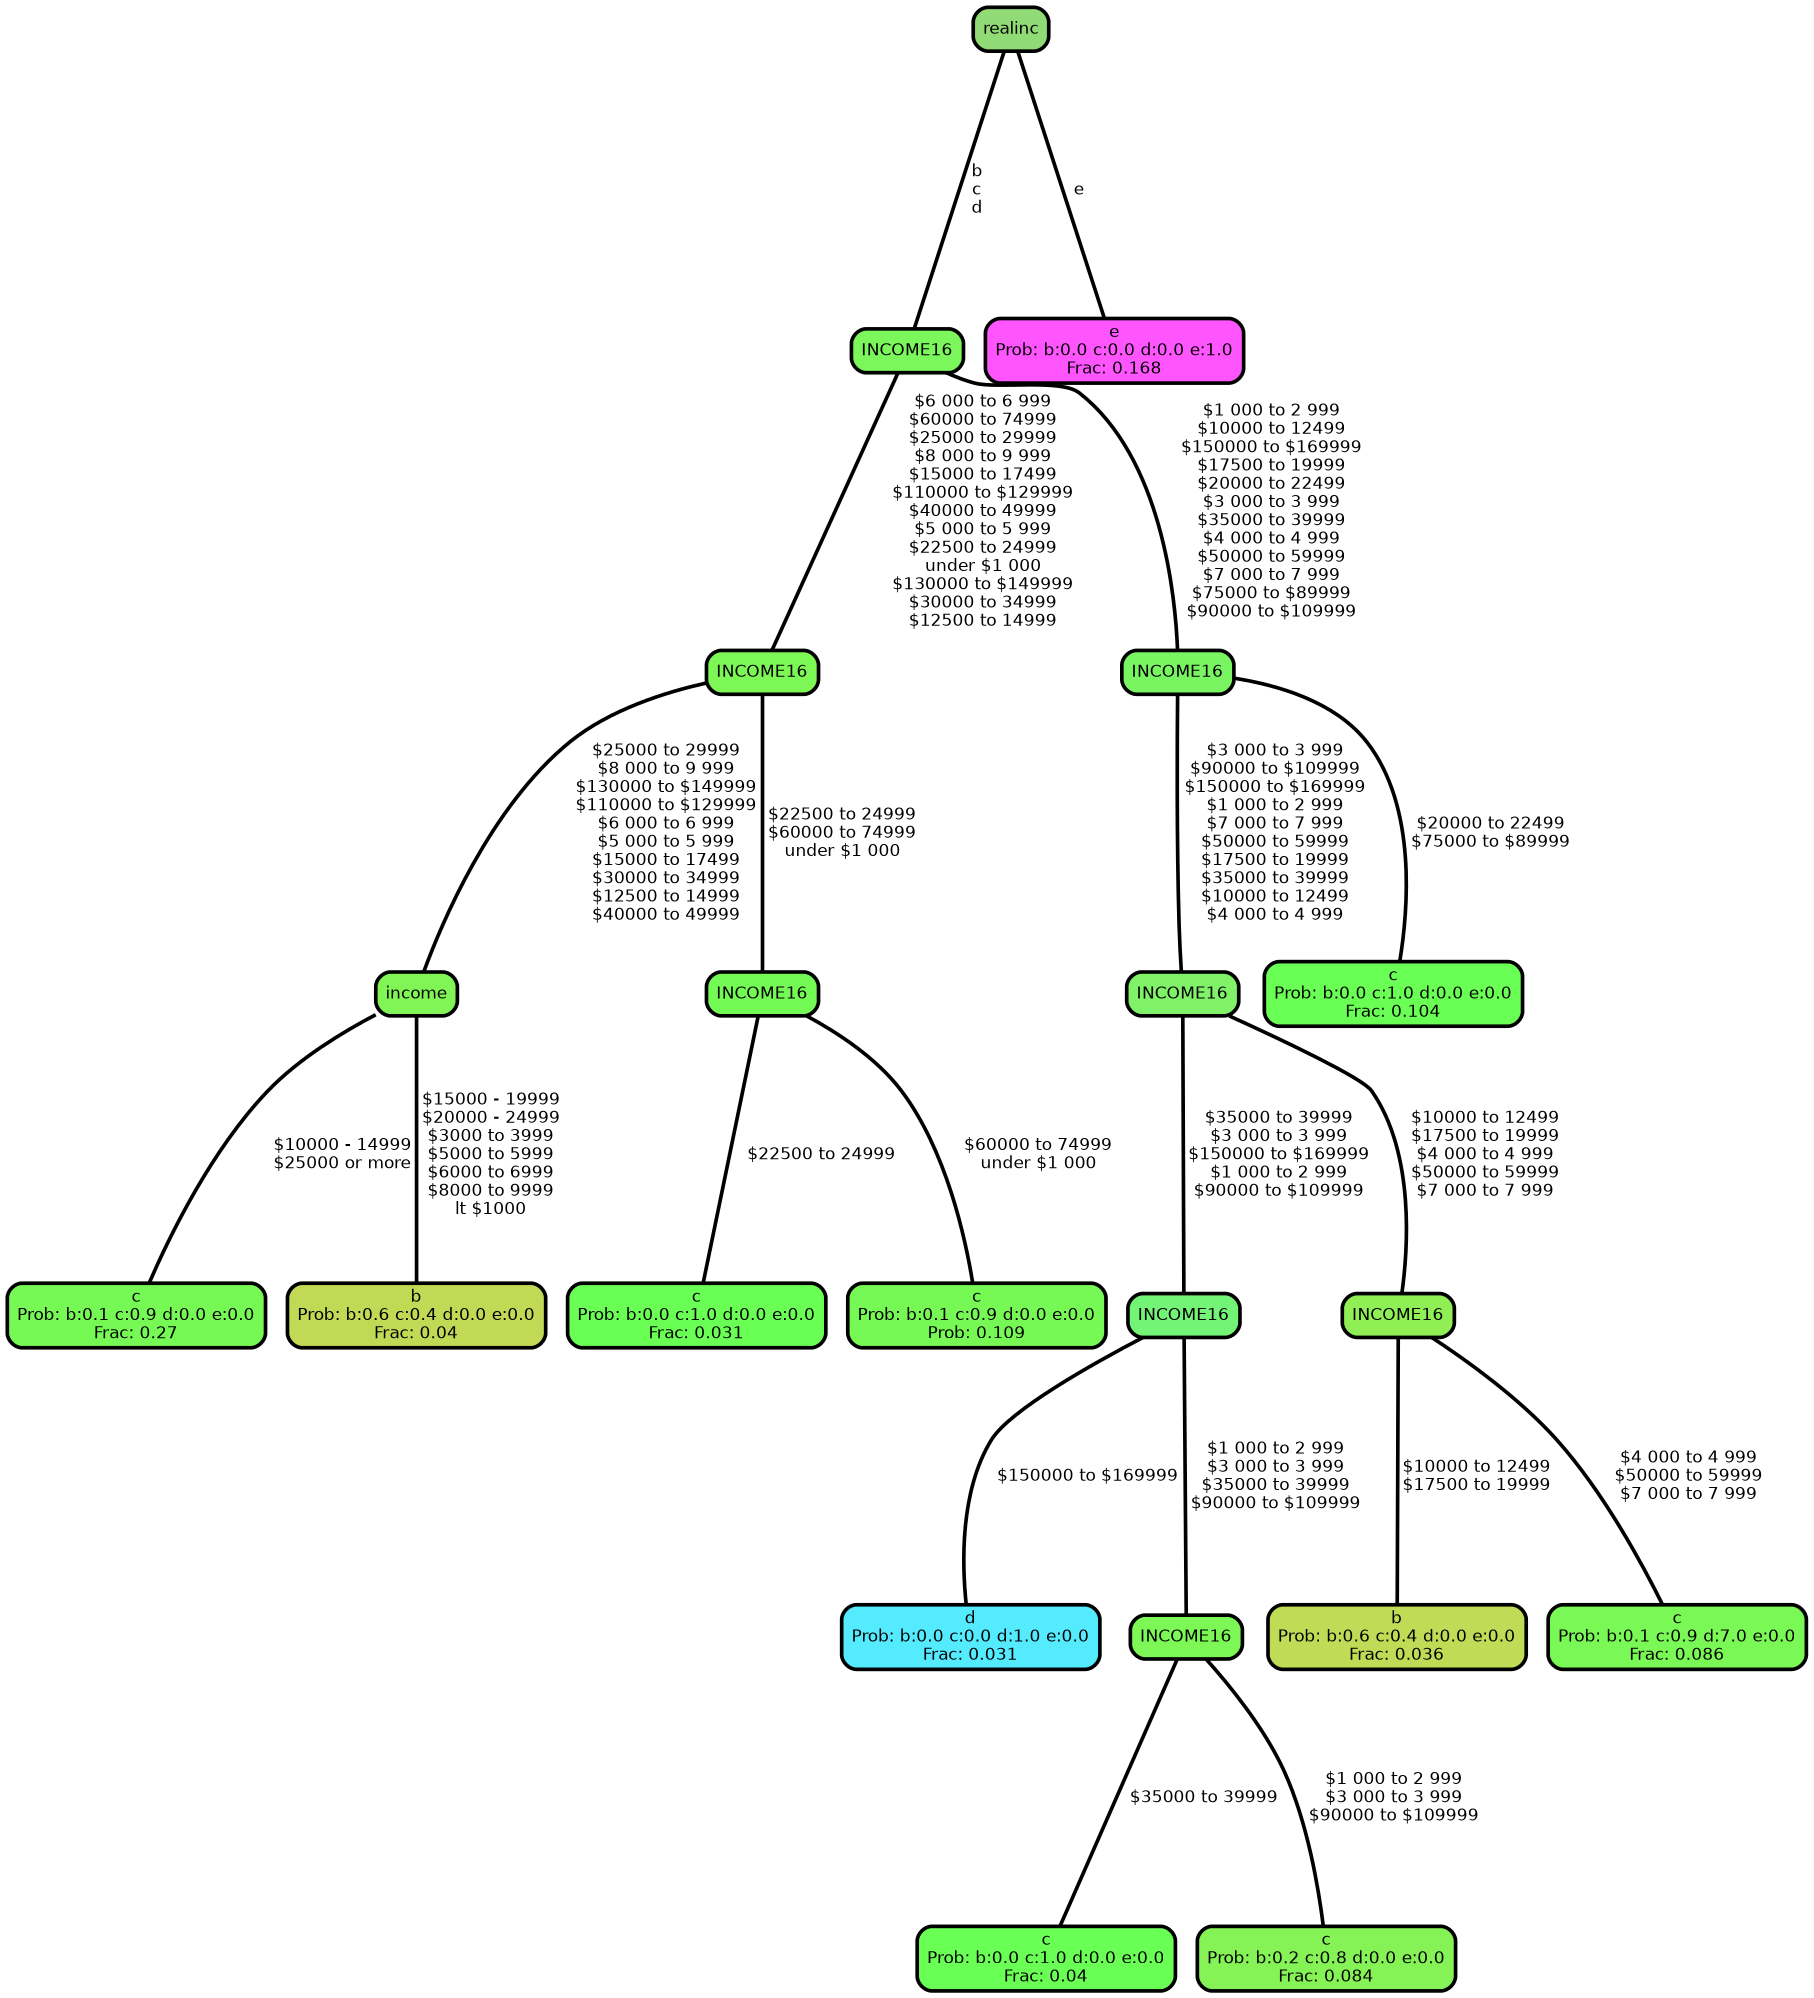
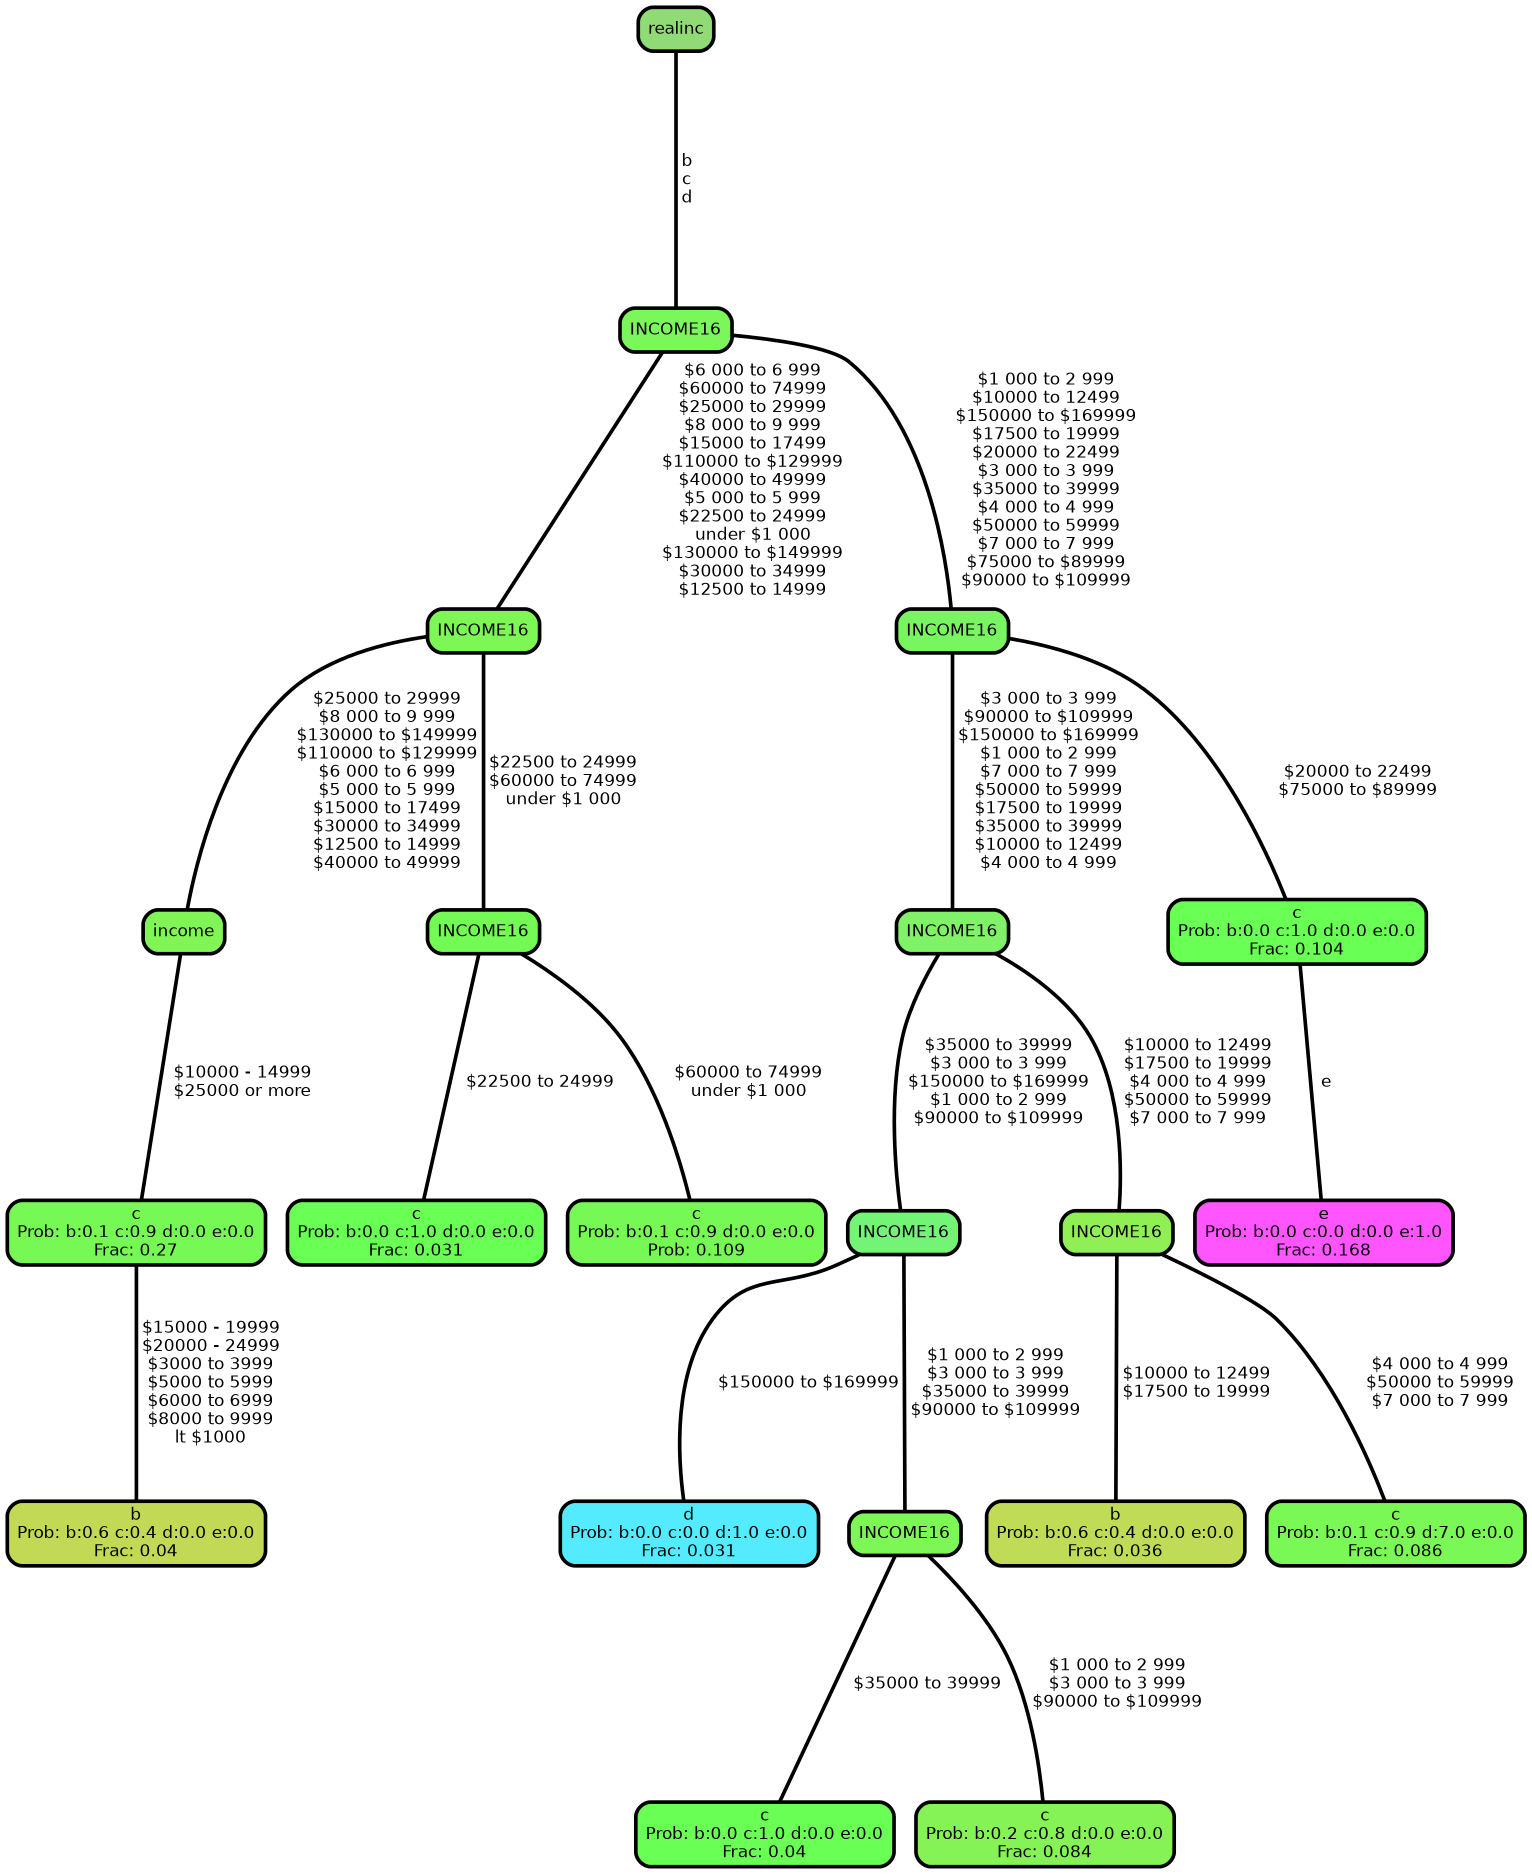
edge "realinc" -- "e Prob: b:0.0 c:0.0 d:0.0 e:1.0 Frac: 0.168": now "c Prob: b:0.0 c:1.0 d:0.0 e:0.0 Frac: 0.104" -- "e Prob: b:0.0 c:0.0 d:0.0 e:1.0 Frac: 0.168"
edge "income" -- "b Prob: b:0.6 c:0.4 d:0.0 e:0.0 Frac: 0.04": now "c Prob: b:0.1 c:0.9 d:0.0 e:0.0 Frac: 0.27" -- "b Prob: b:0.6 c:0.4 d:0.0 e:0.0 Frac: 0.04"
